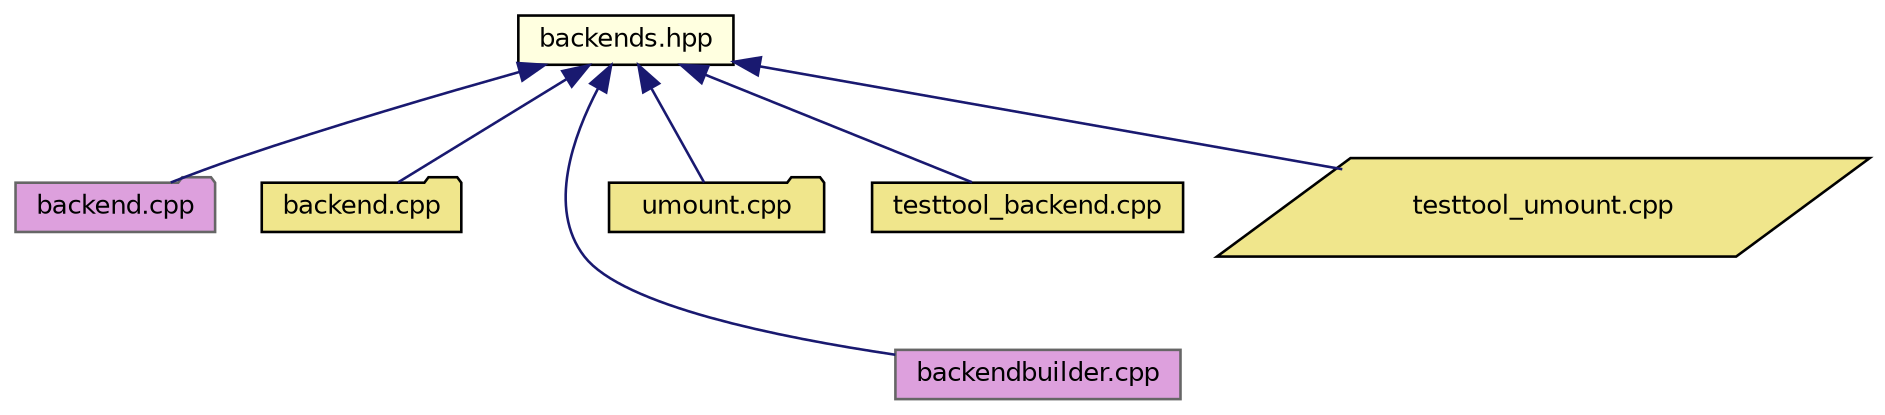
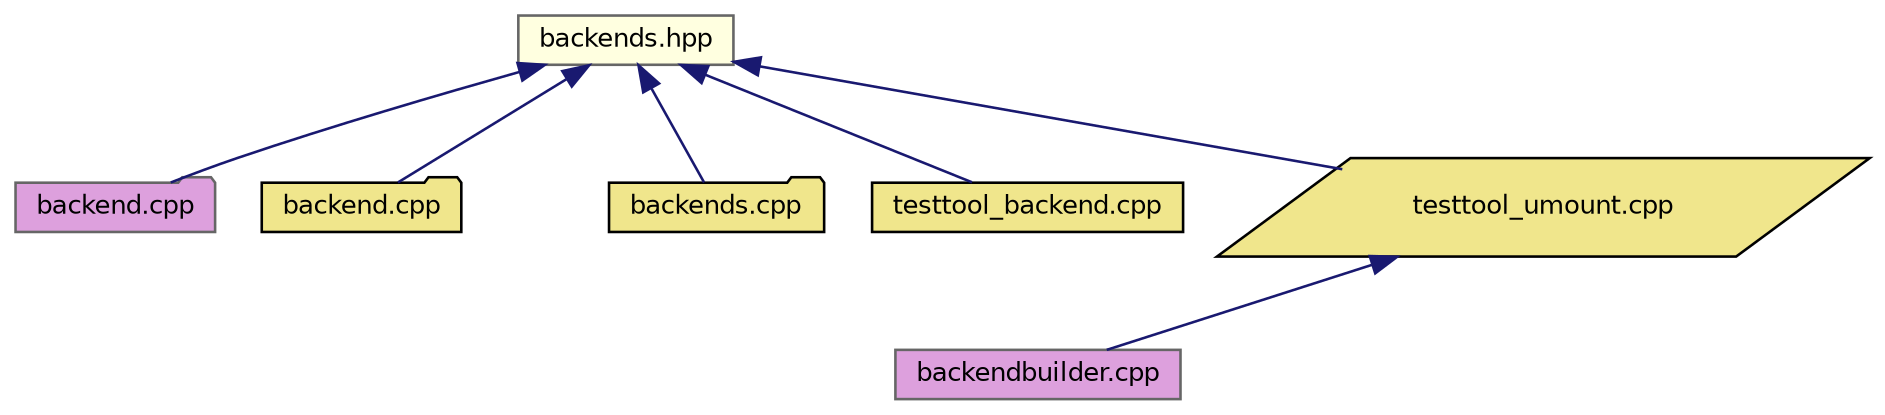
node "backends.hpp": color black -> gray40
node "umount.cpp": label "umount.cpp" -> "backends.cpp"
edge "backendbuilder.cpp" -> "backends.hpp": now "backendbuilder.cpp" -> "testtool_umount.cpp"
